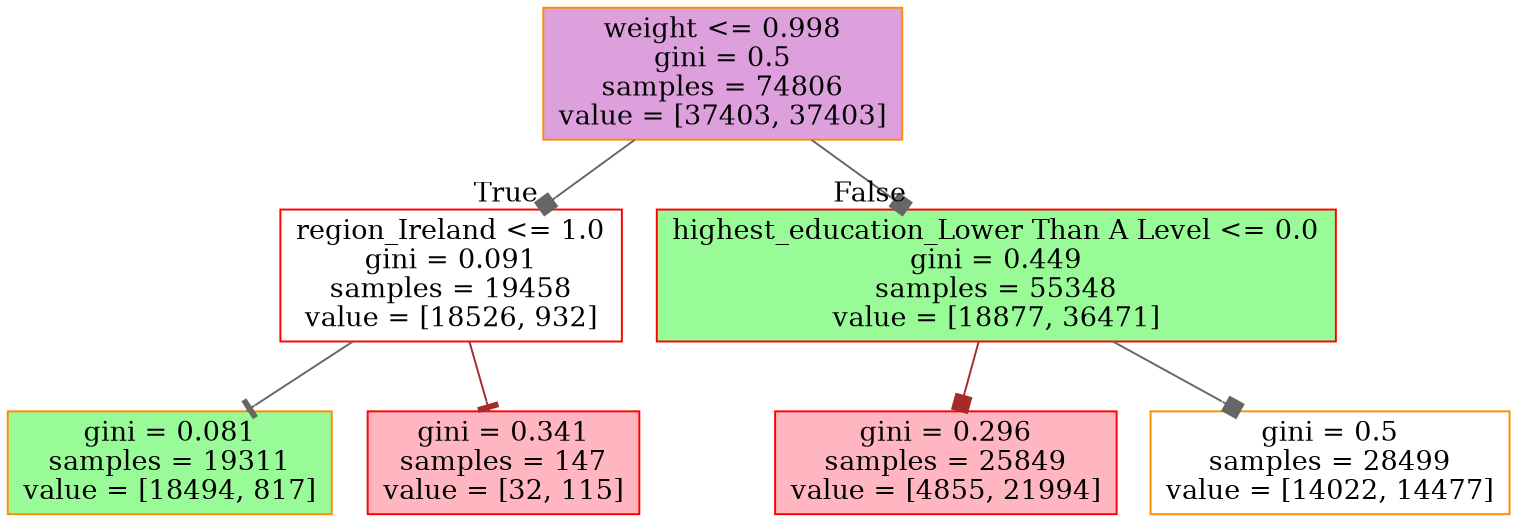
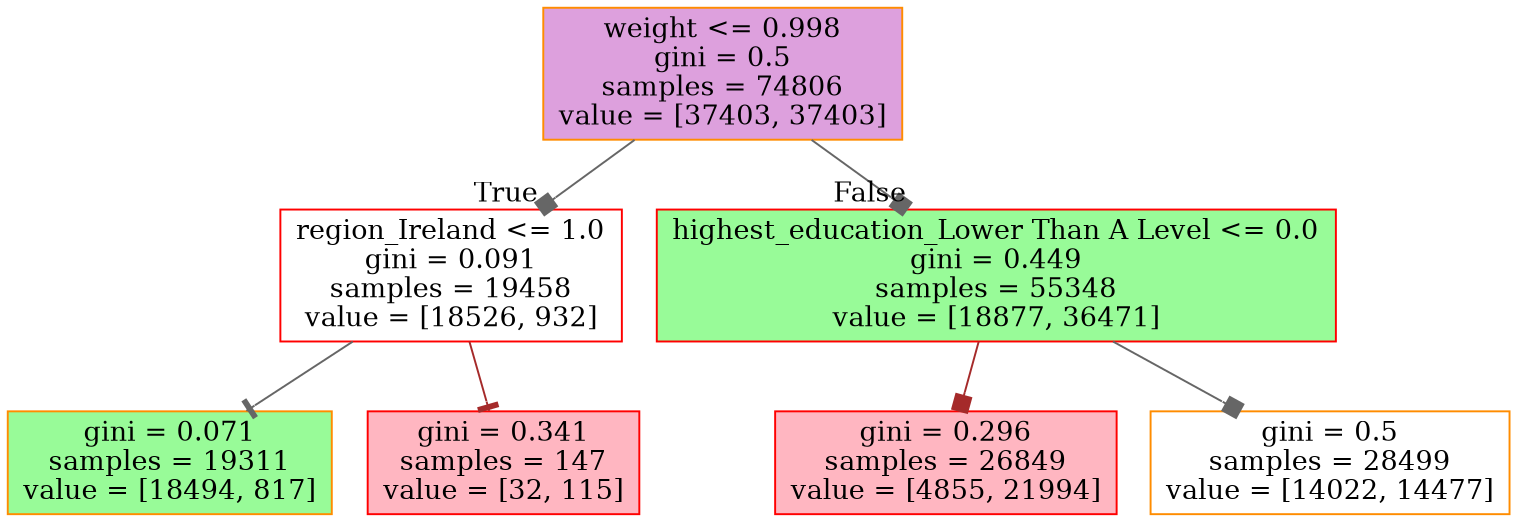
node "gini = 0.081 samples = 19311 value = [18494, 817]": label "gini = 0.081 samples = 19311 value = [18494, 817]" -> "gini = 0.071 samples = 19311 value = [18494, 817]"
node "gini = 0.296 samples = 25849 value = [4855, 21994]": label "gini = 0.296 samples = 25849 value = [4855, 21994]" -> "gini = 0.296 samples = 26849 value = [4855, 21994]"
